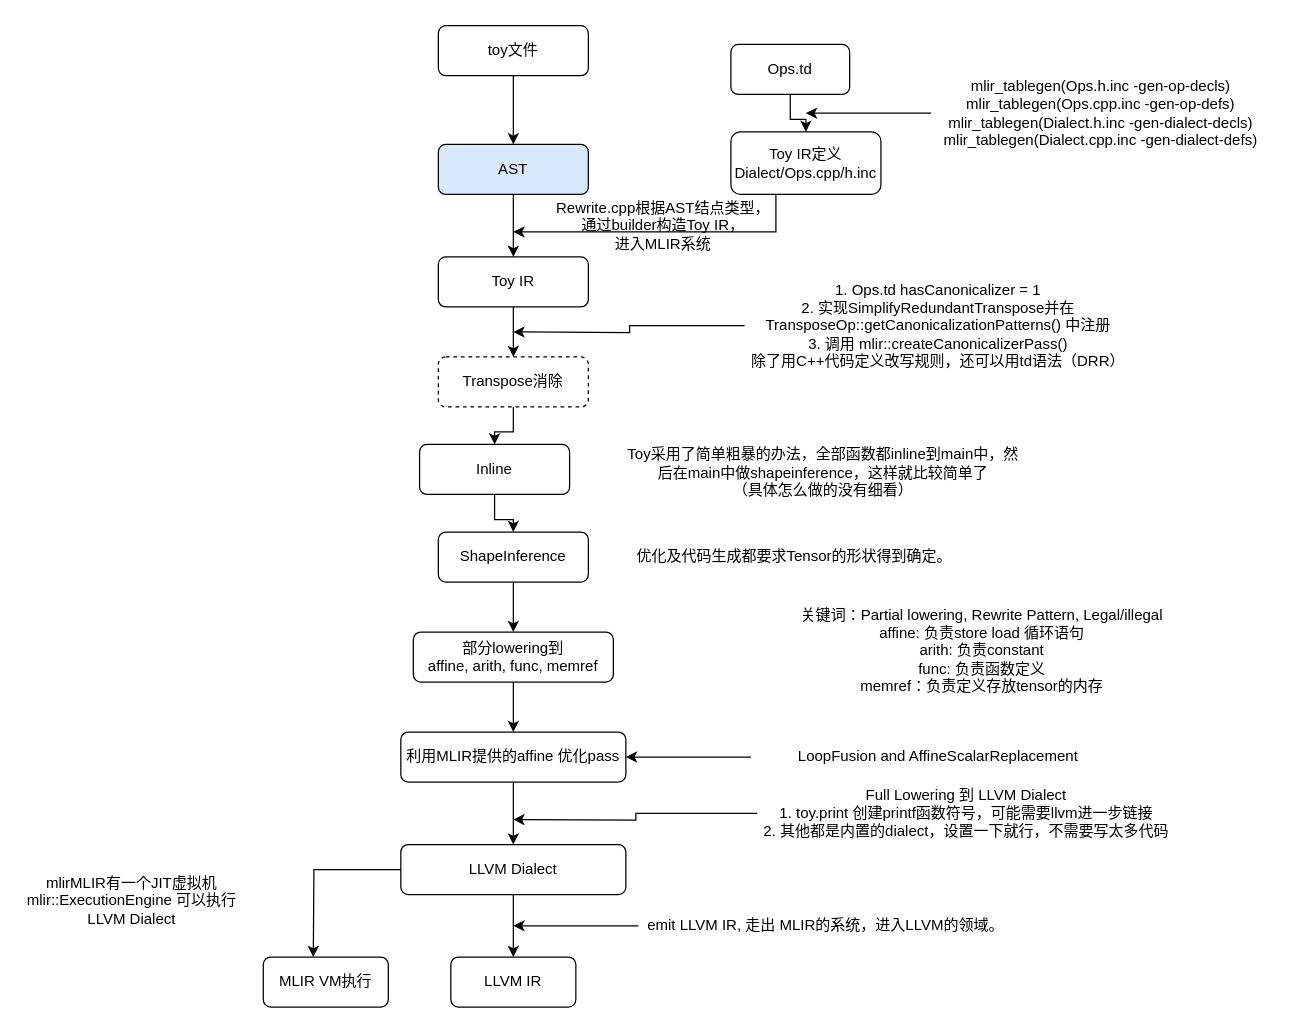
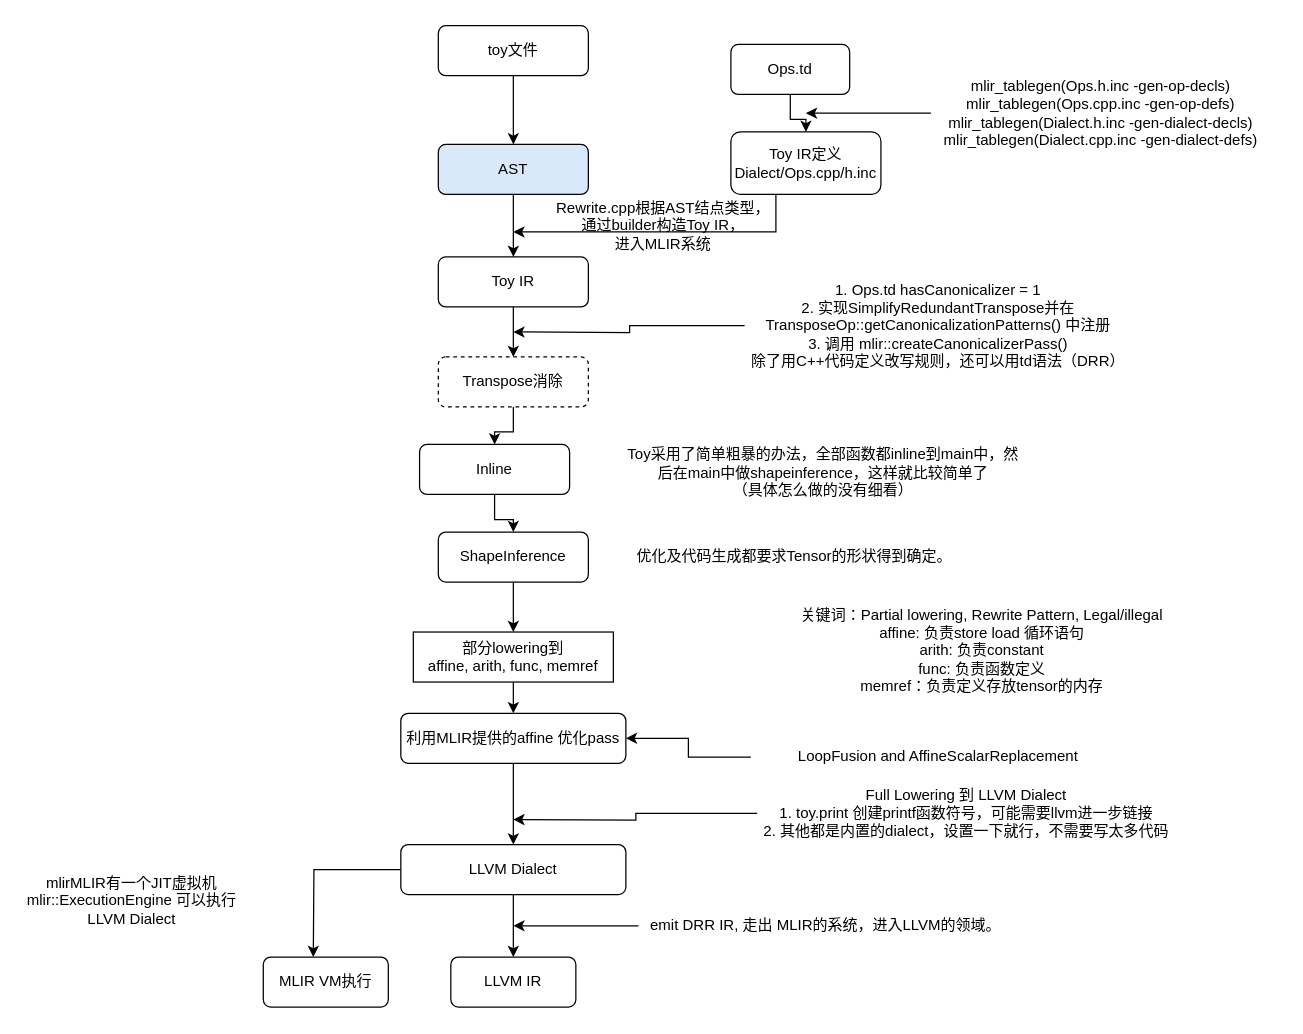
node "部分lowering到 affine, arith, func, memref": shape rounded rectangle -> rectangle
node "利用MLIR提供的affine 优化pass": moved (513, 757) -> (513, 738)
node "emit LLVM IR, 走出 MLIR的系统，进入LLVM的领域。": label "emit LLVM IR, 走出 MLIR的系统，进入LLVM的领域。" -> "emit DRR IR, 走出 MLIR的系统，进入LLVM的领域。"
